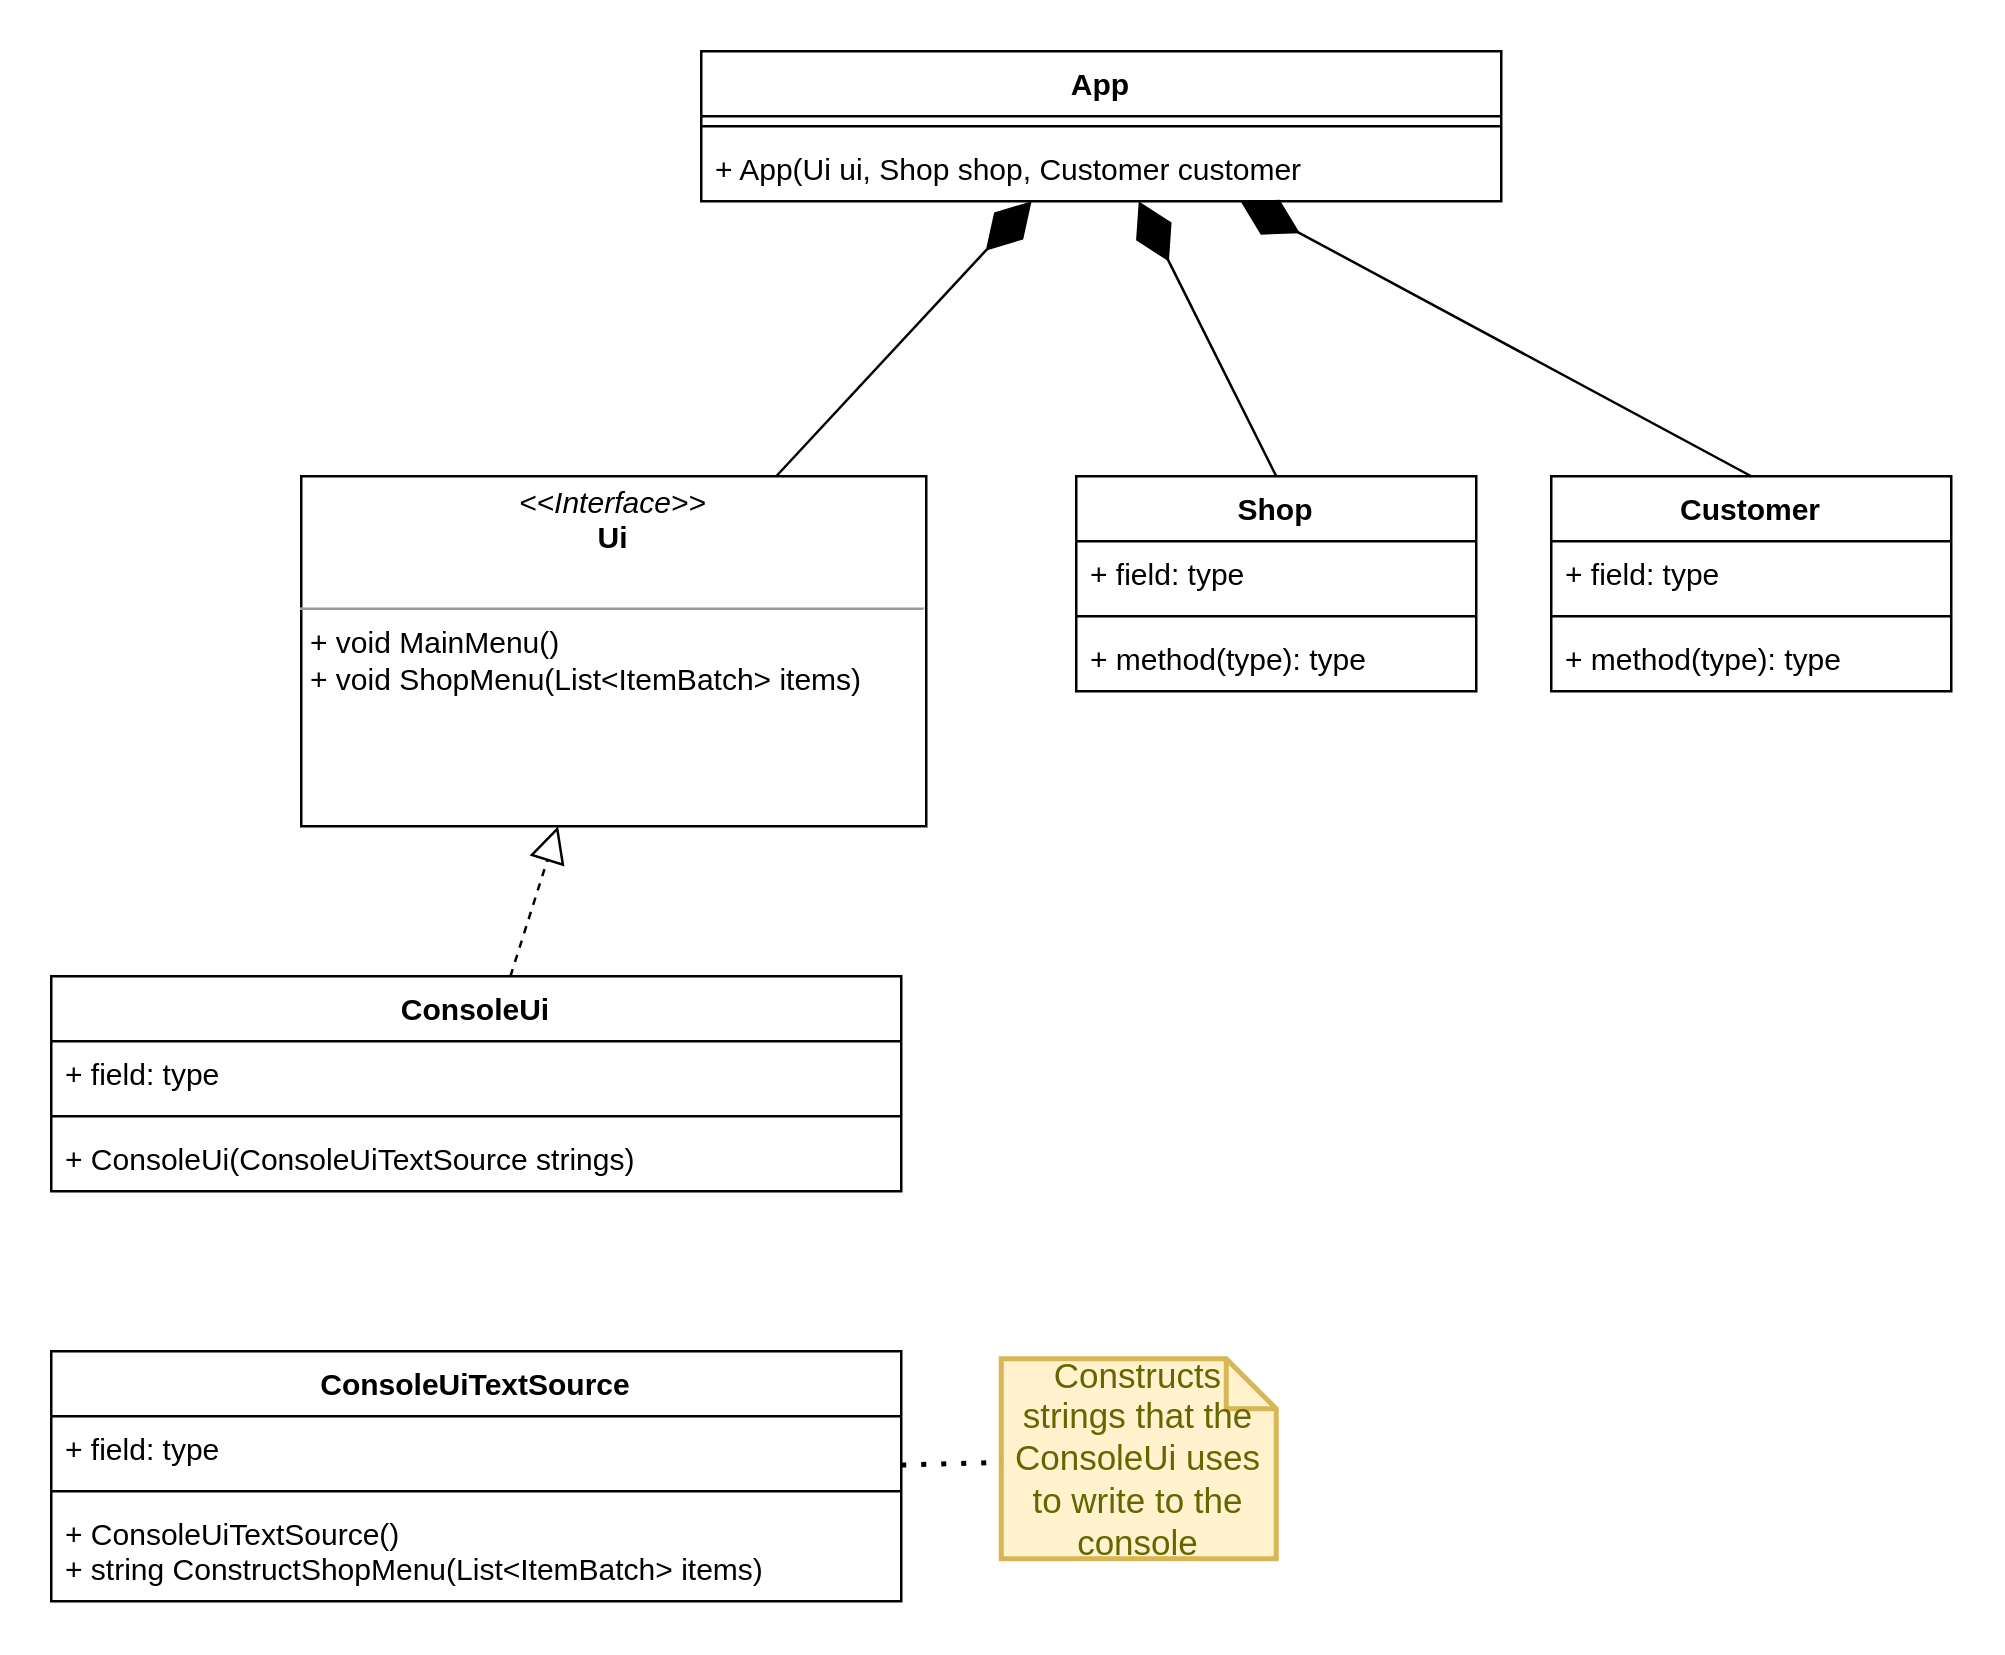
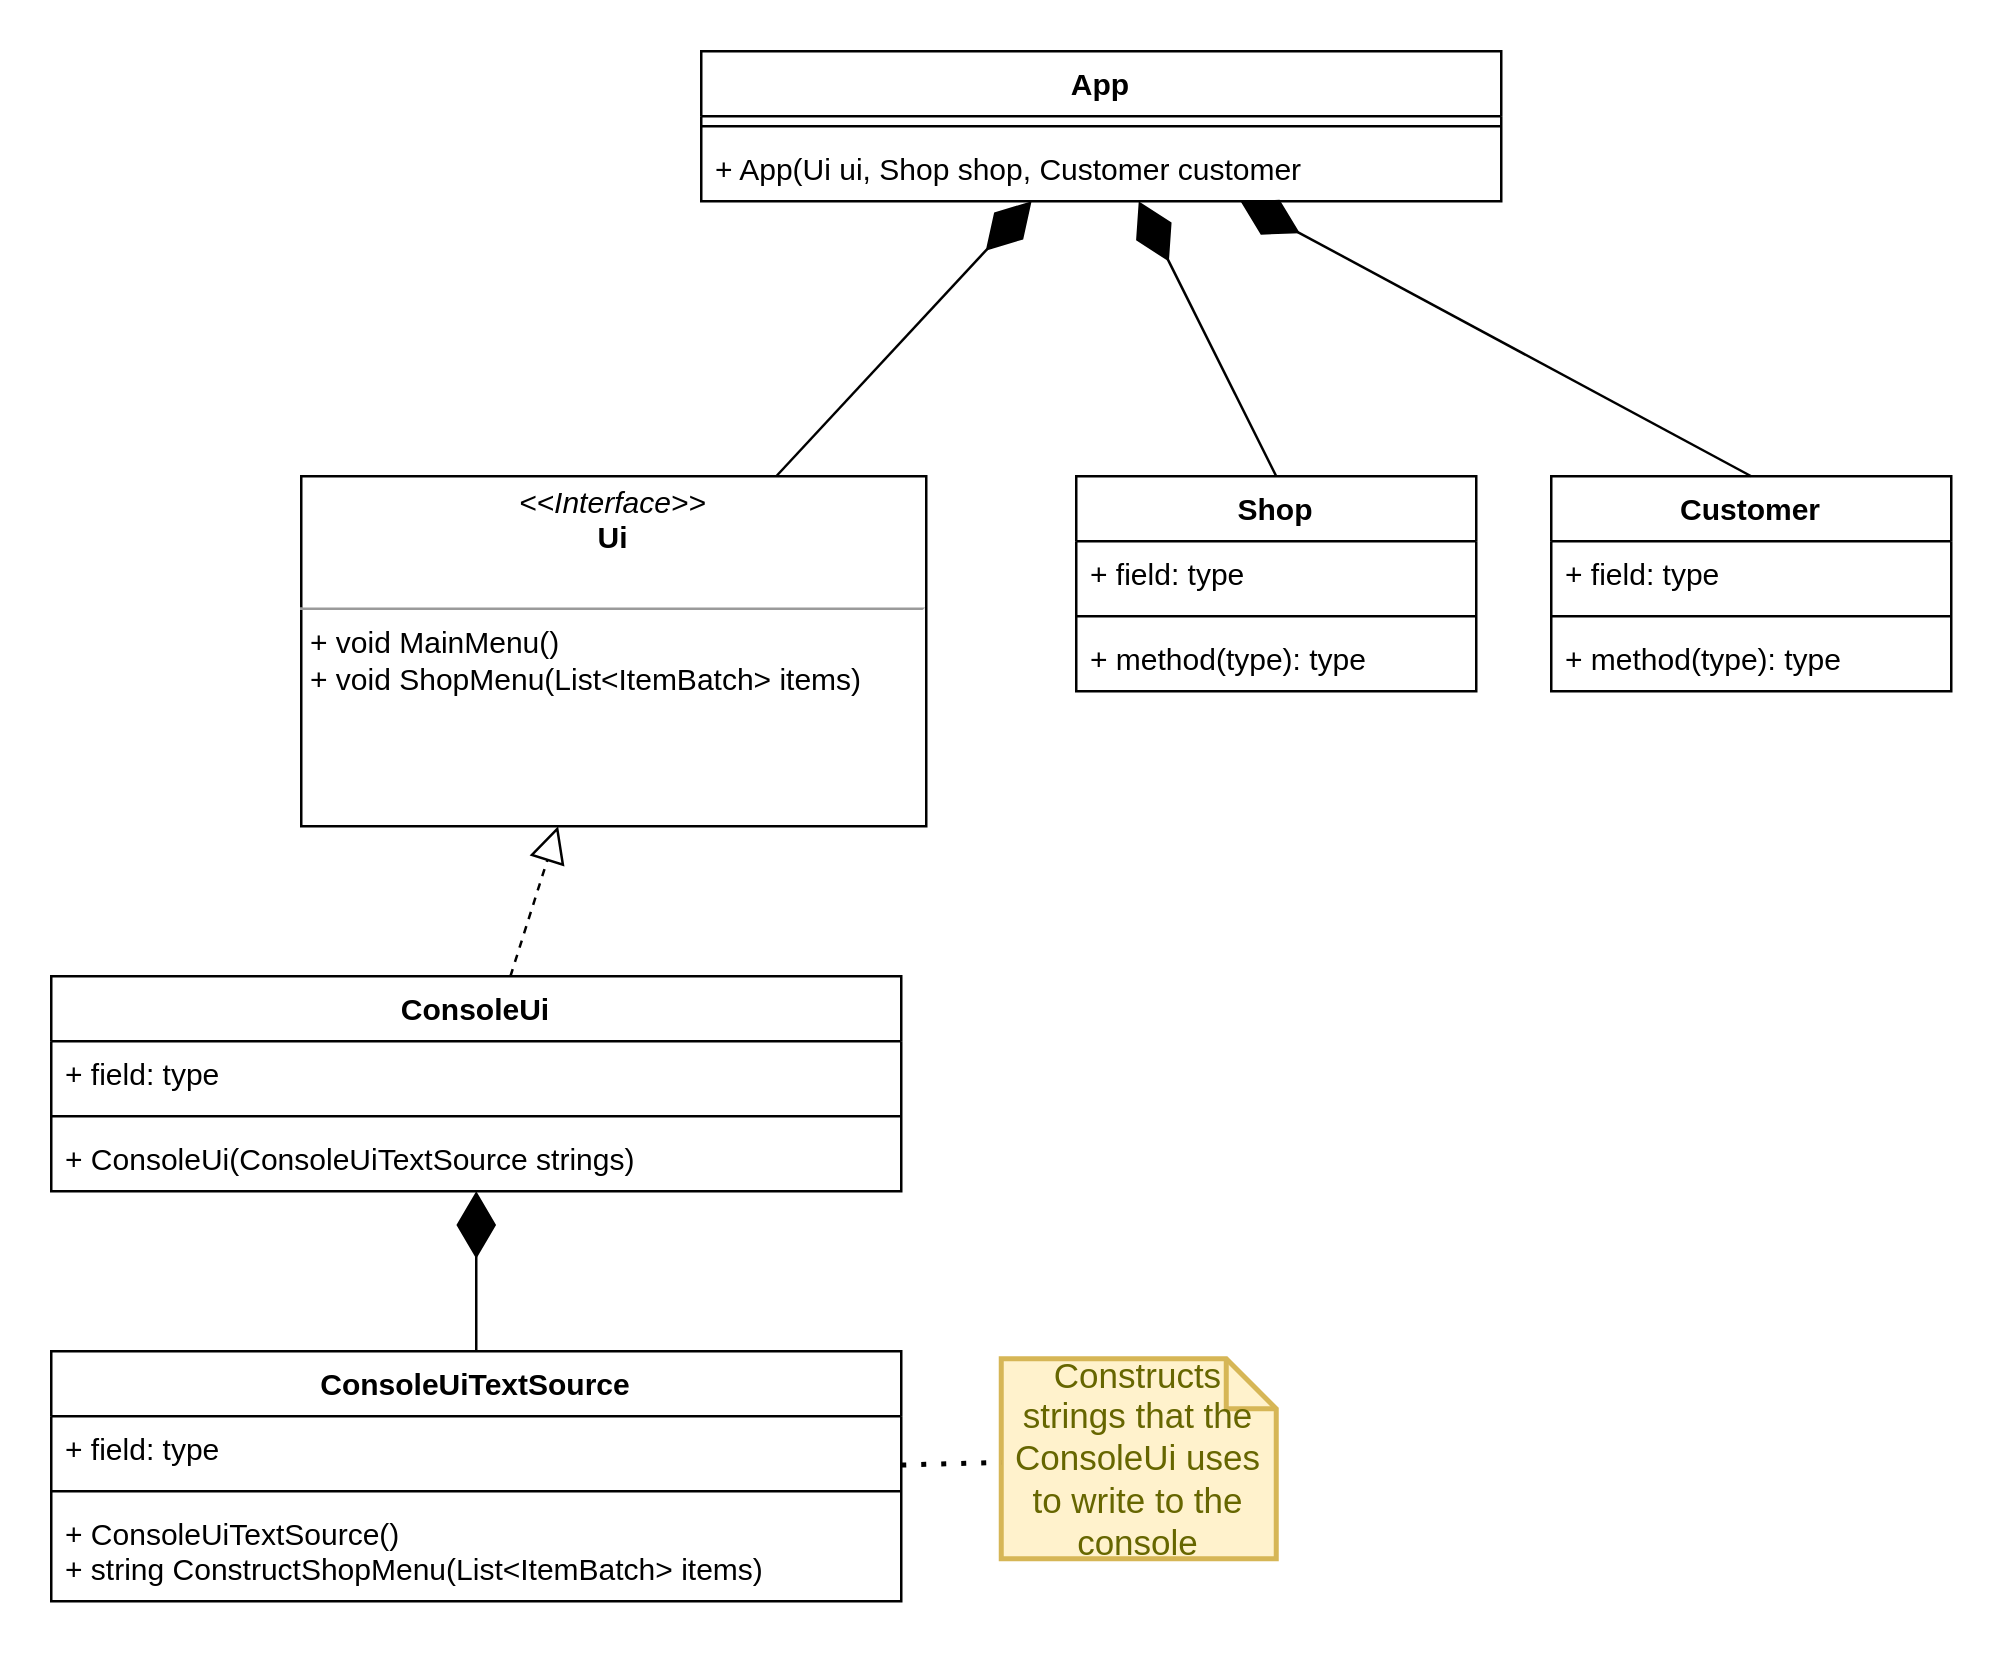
edge "ConsoleUiTextSource" -> "ConsoleUi": added
